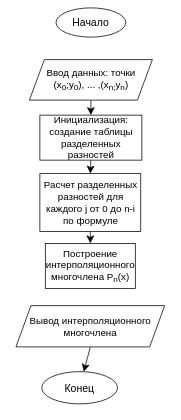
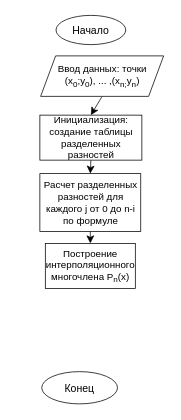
node "Начало": moved (91, 23) -> (91, 30)
node "Ввод данных: точки (x0;y0), ... ,(xn;yn)": moved (91, 80) -> (102, 76)
node "Вывод интерполяционного многочлена": removed
edge "Вывод интерполяционного многочлена" -> "Конец": removed
